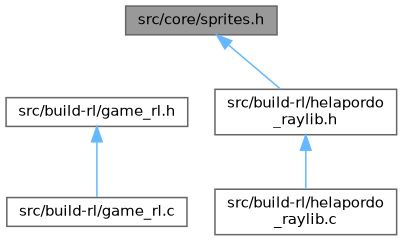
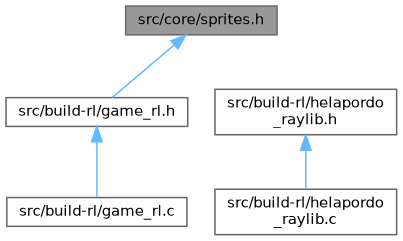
edge "src/build-rl/helapordo _raylib.h" -> "src/core/sprites.h": now "src/build-rl/game_rl.h" -> "src/core/sprites.h"
